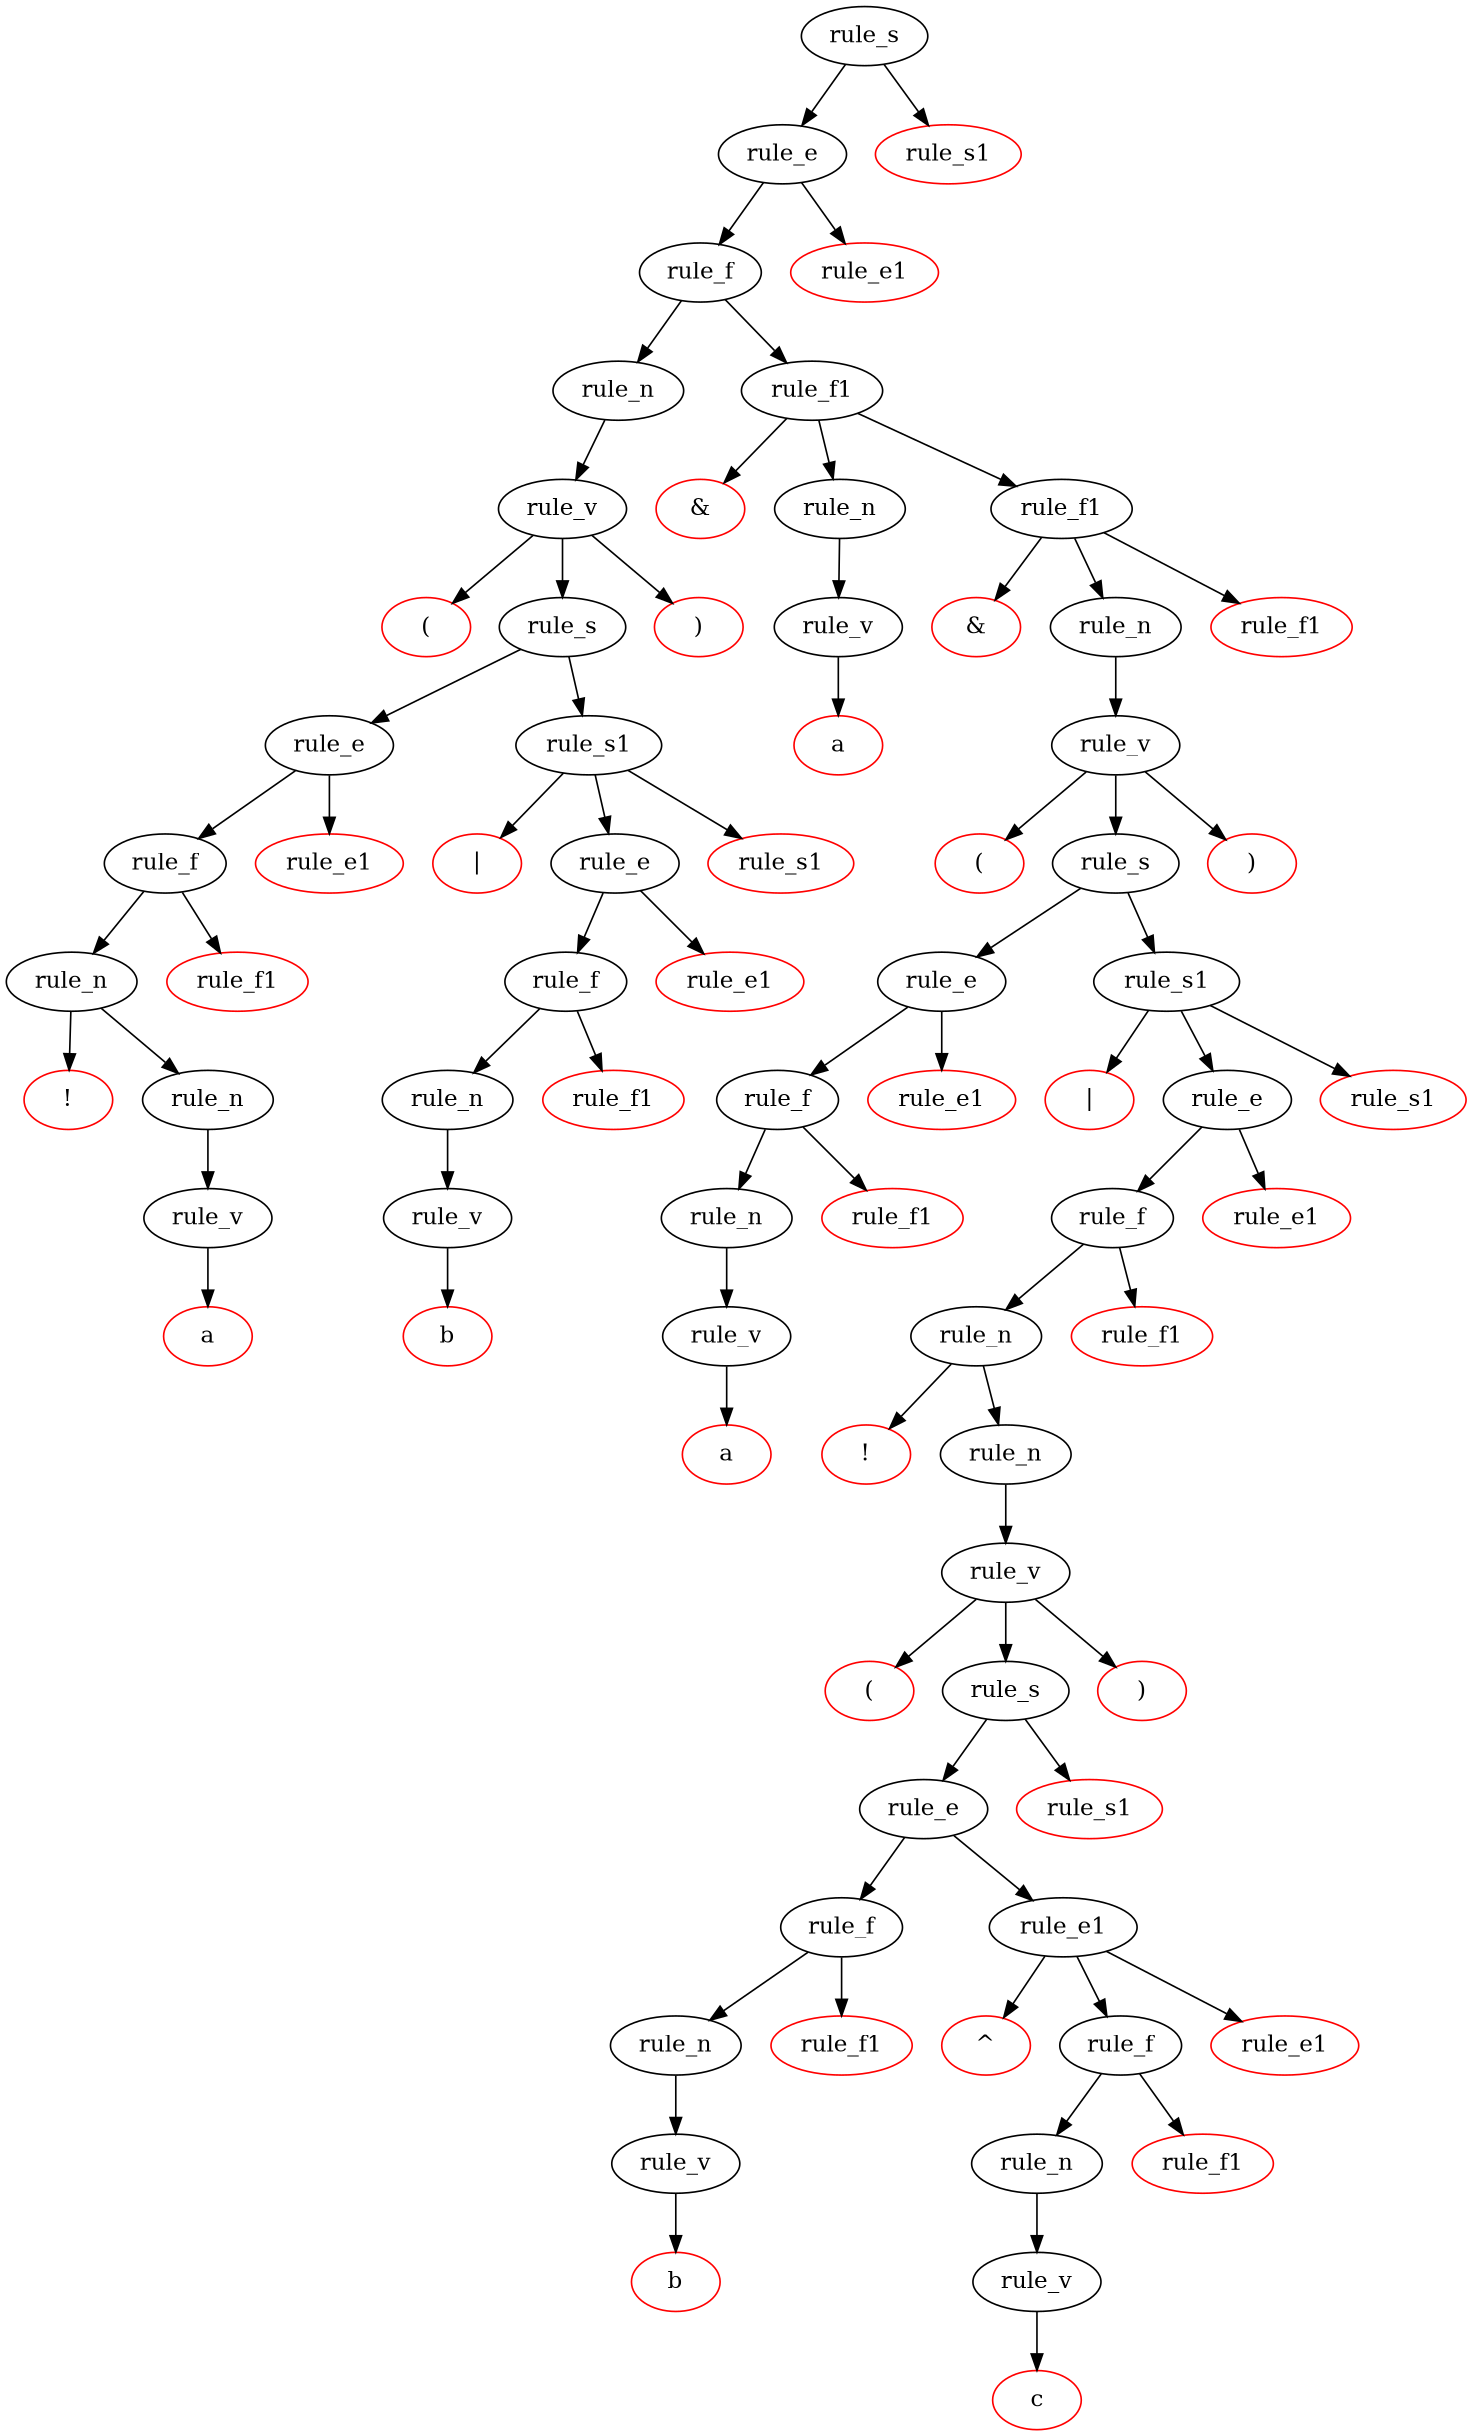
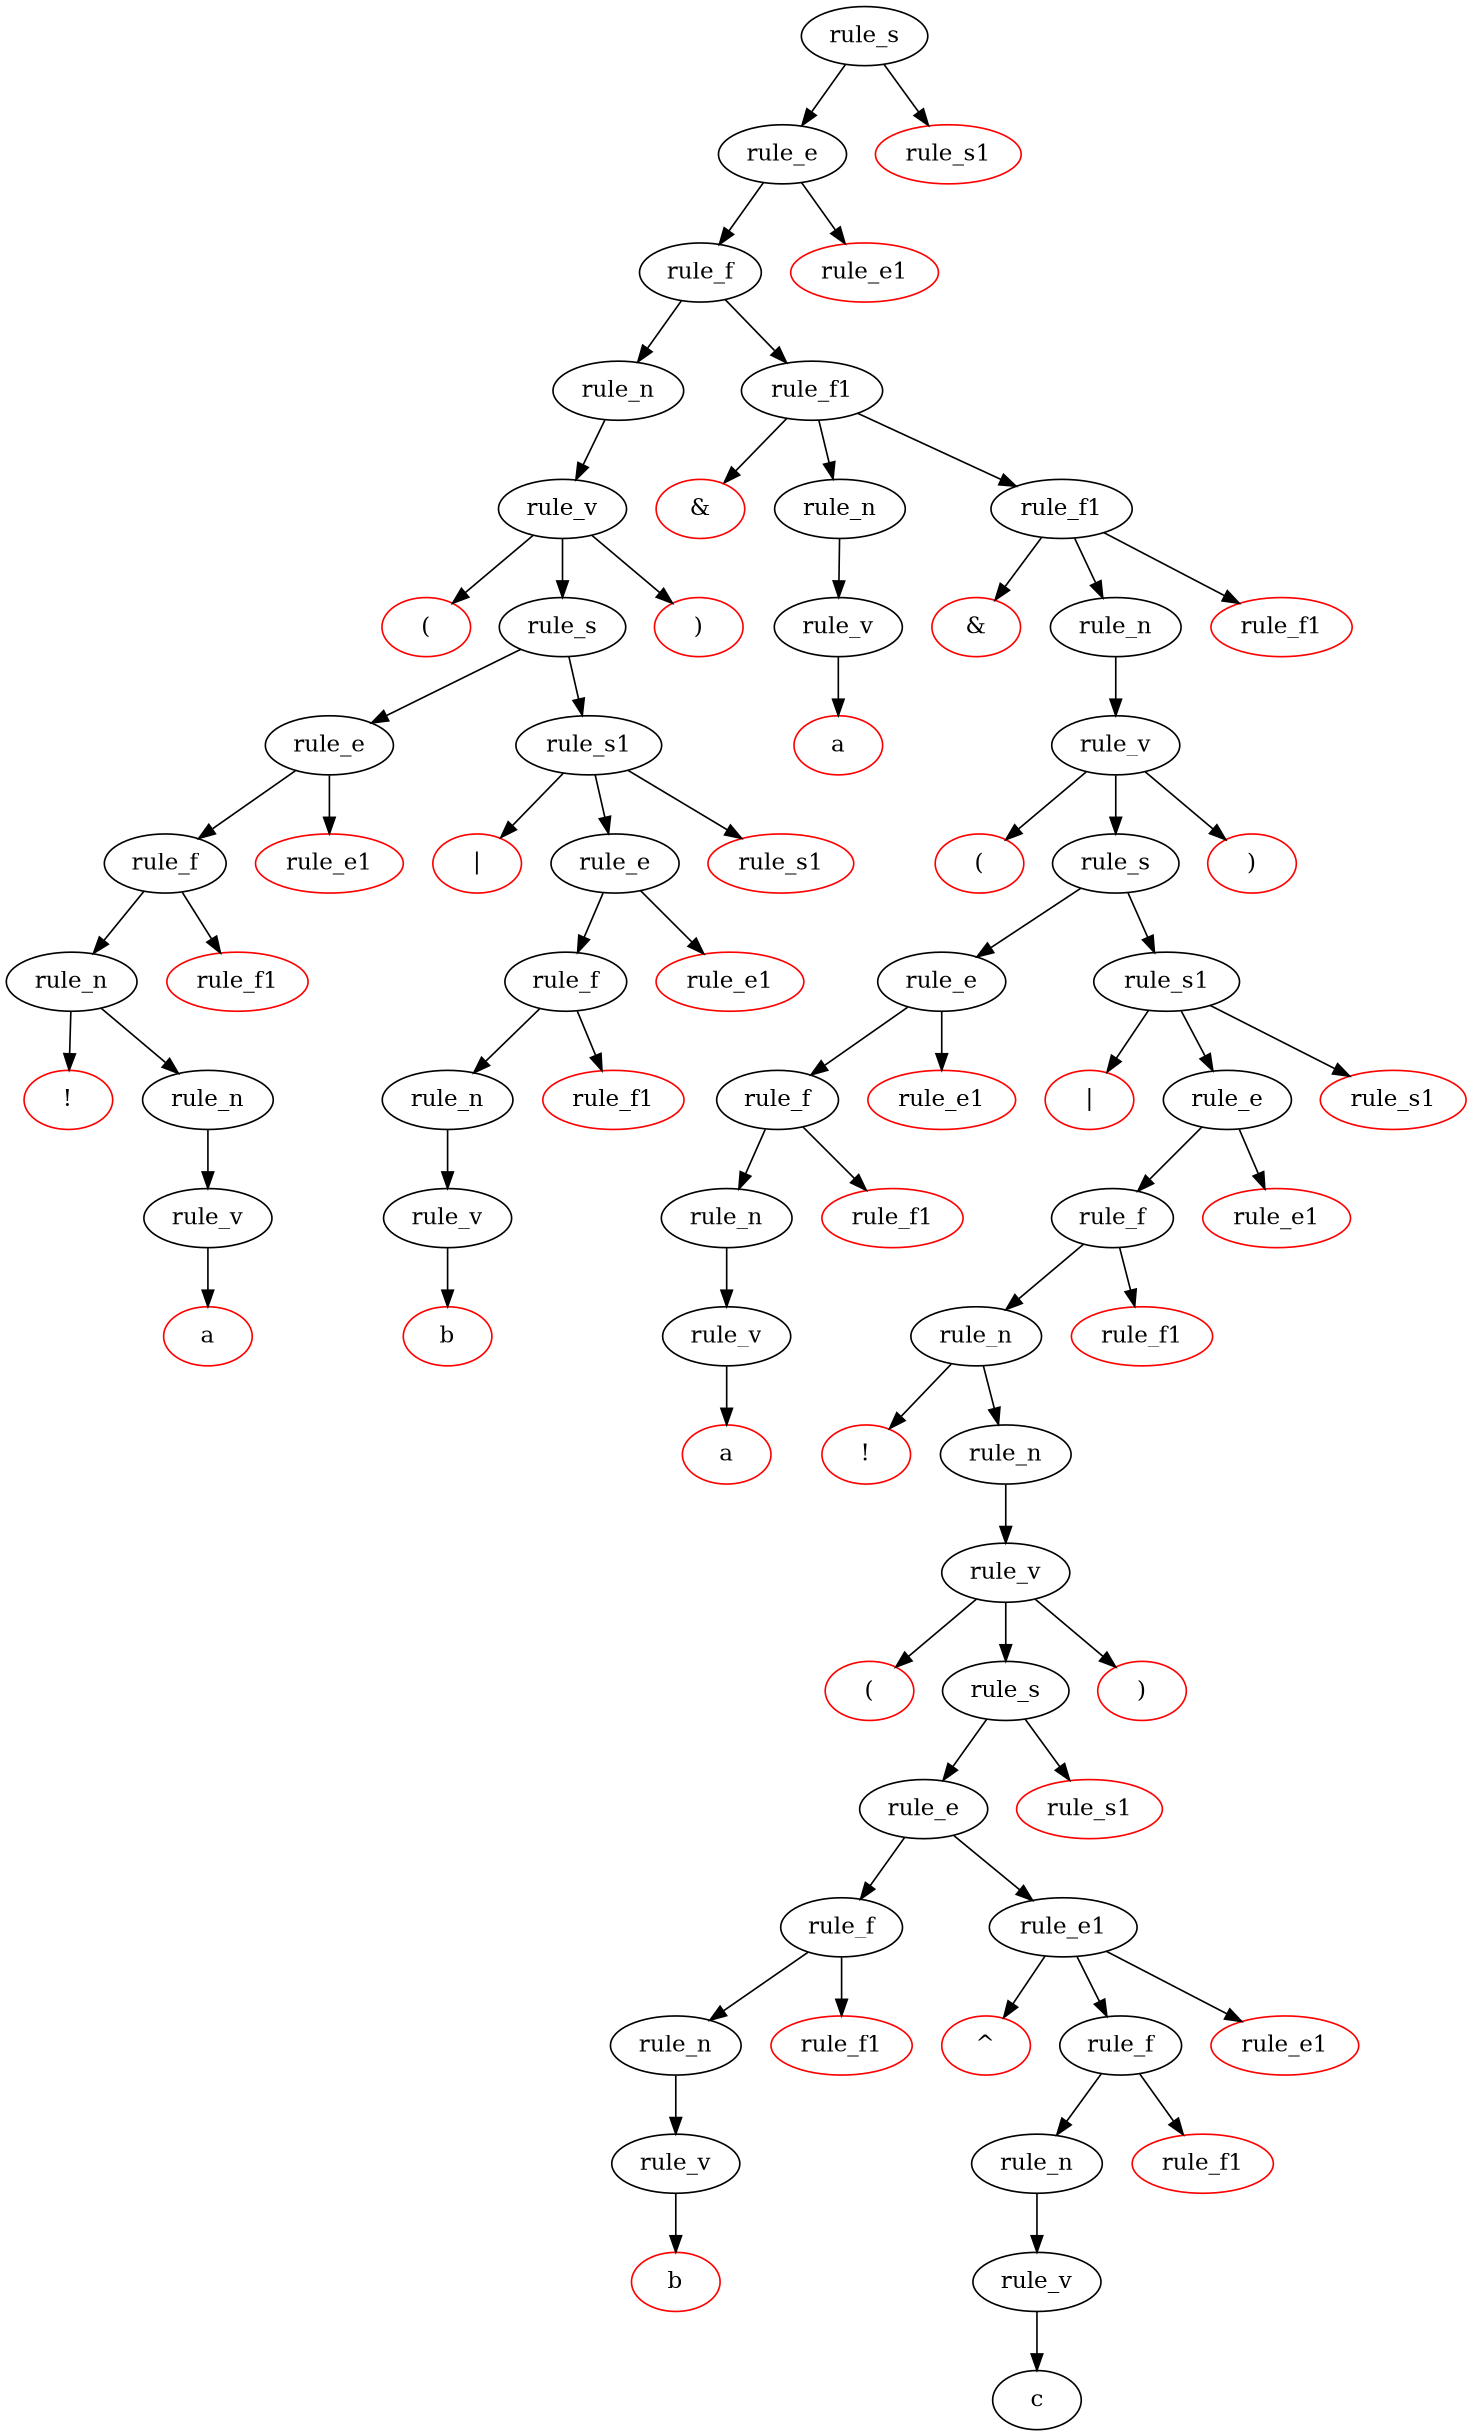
node "c": color red -> black
